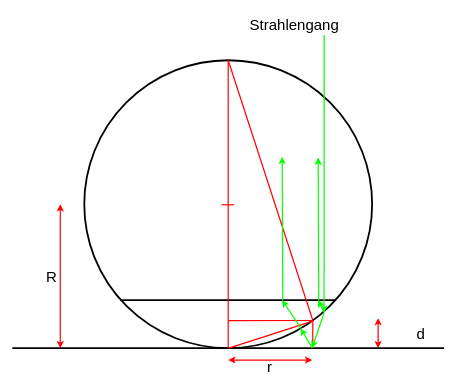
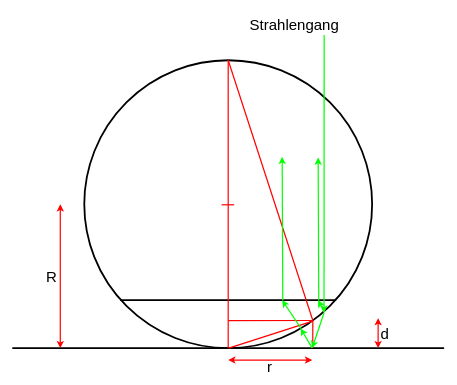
node "d": moved (421, 334) -> (385, 334)
